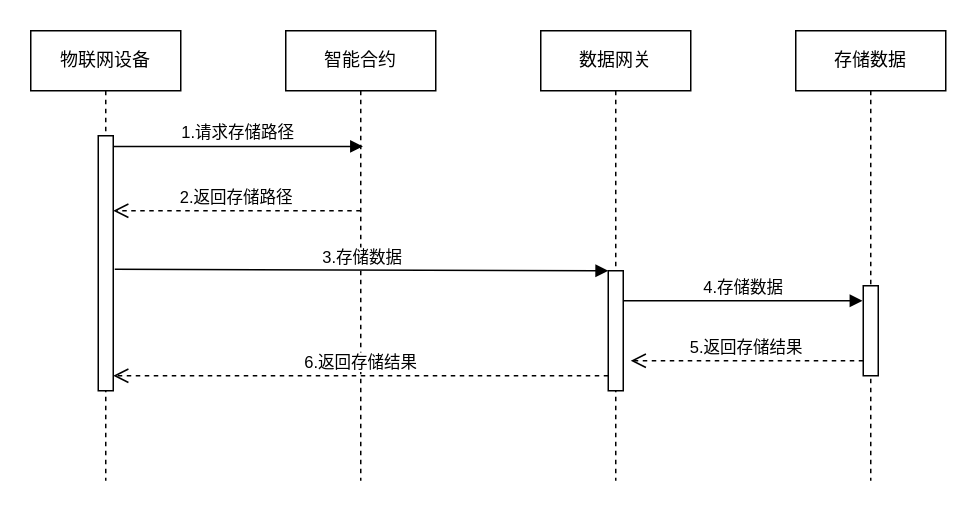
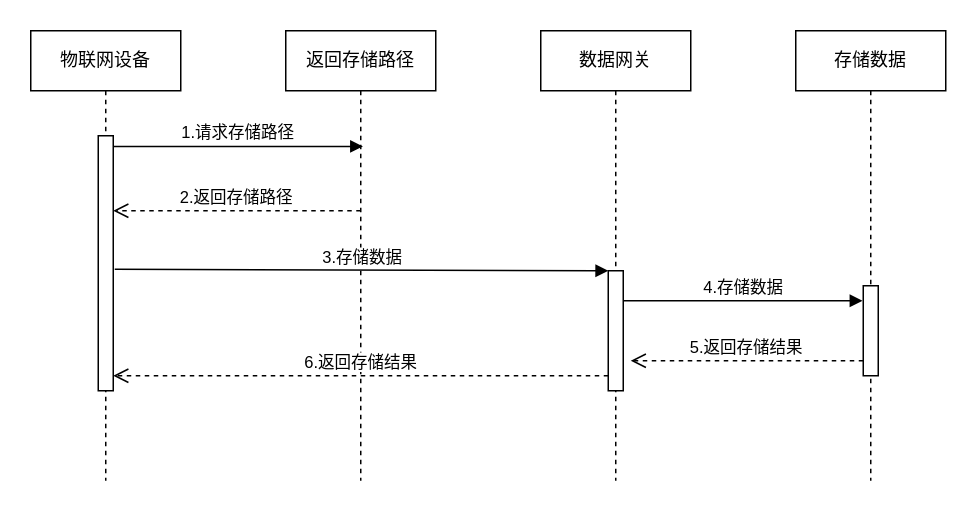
node "智能合约": label "智能合约" -> "返回存储路径"
